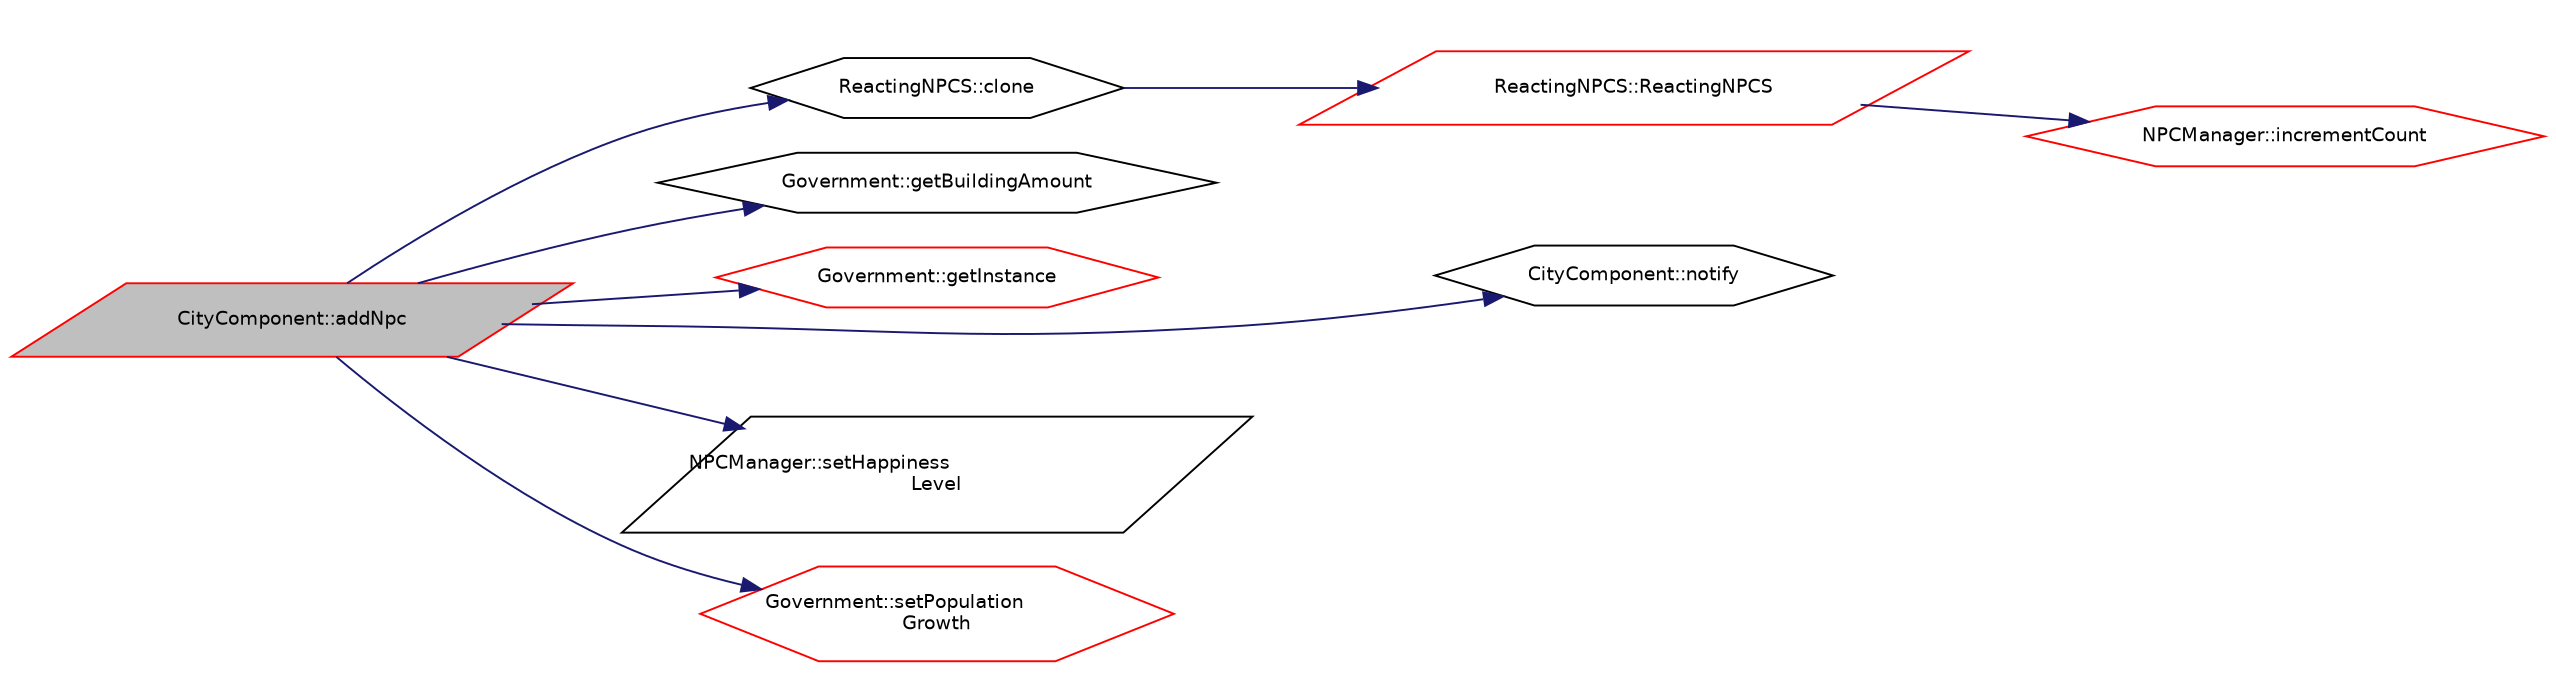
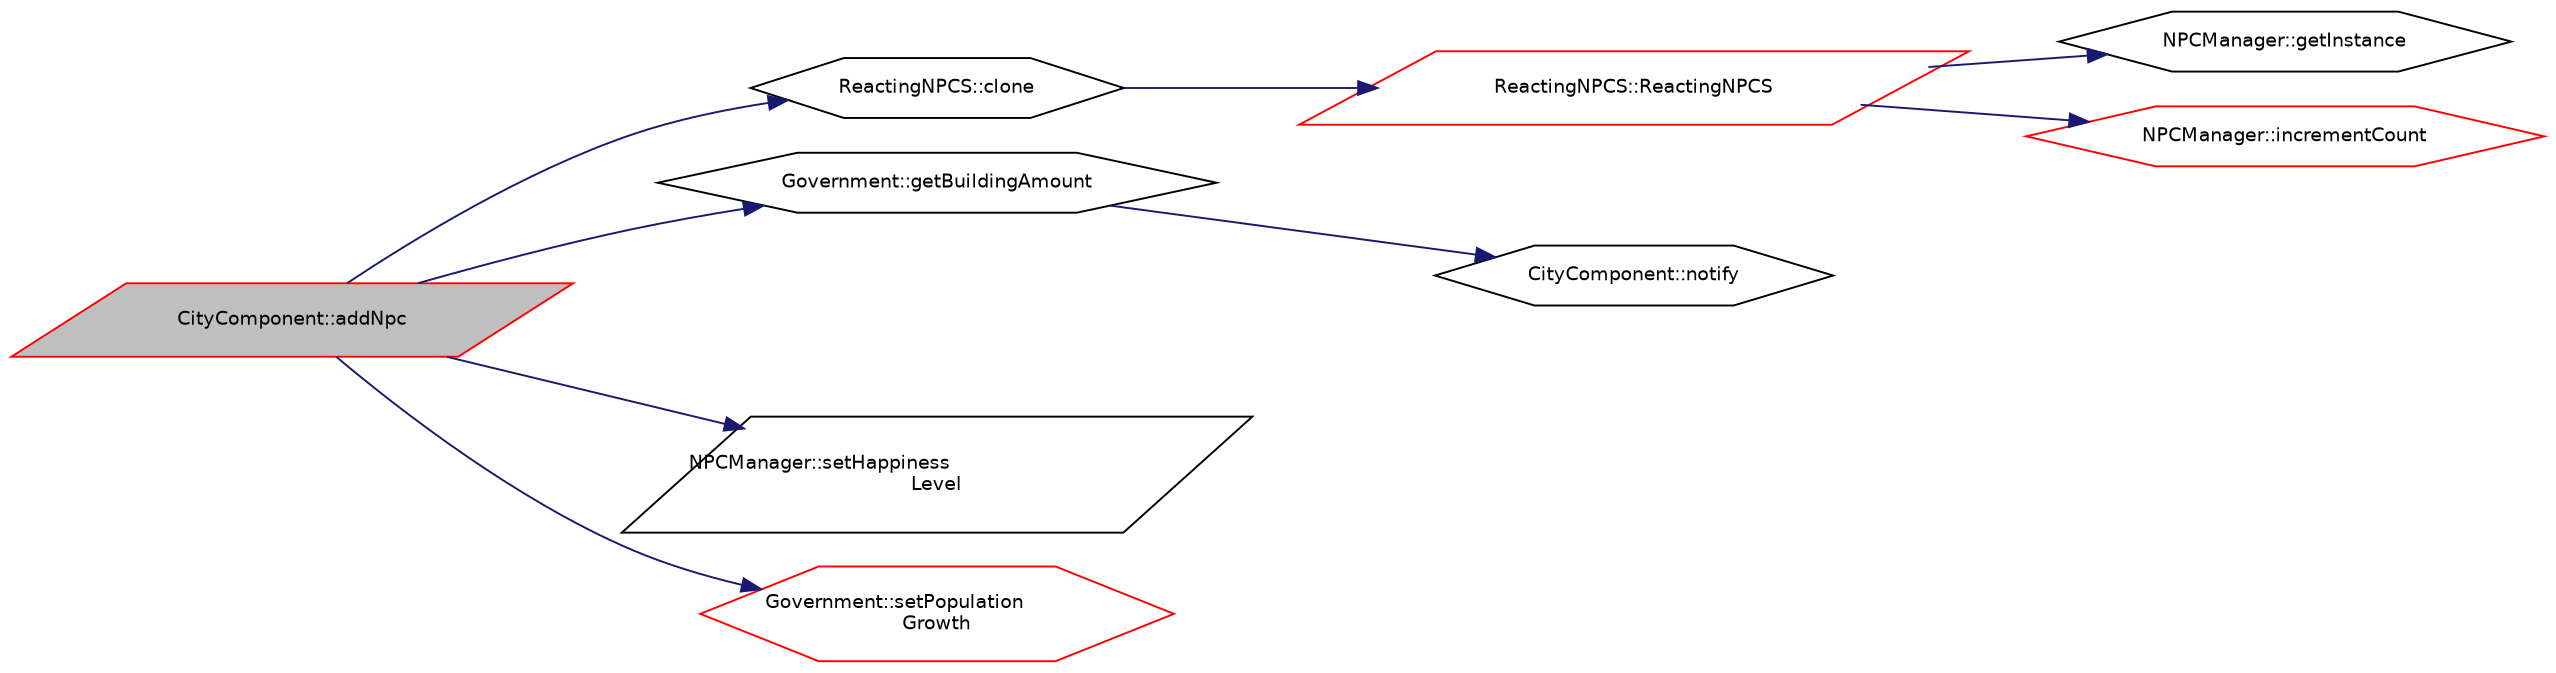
node "NPCManager::getInstance": added
node "Government::getInstance": removed
edge "CityComponent::addNpc" -> "CityComponent::notify": now "Government::getBuildingAmount" -> "CityComponent::notify"
